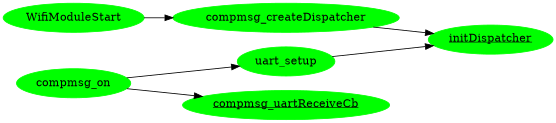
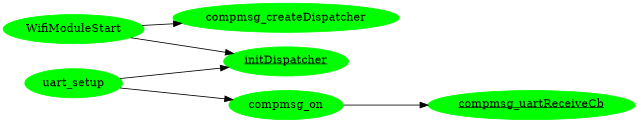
edge "compmsg_createDispatcher" -> "initDispatcher": now "WifiModuleStart" -> "initDispatcher"
edge "compmsg_on" -> "uart_setup": reversed
